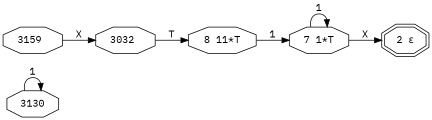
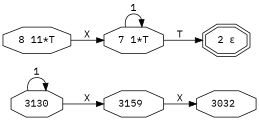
edge "8 11*T" -> "7 1*T": label "1" -> "X"
edge "7 1*T" -> "2 ε": label "X" -> "T"
edge "3032" -> "8 11*T": removed, label "T"
edge "3130" -> "3159": added, label "X"
